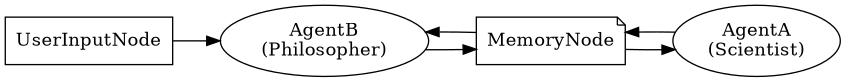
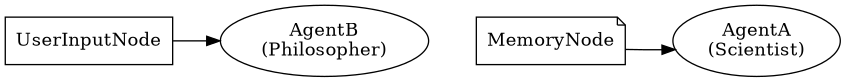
edge "MemoryNode" -> "AgentB (Philosopher)": removed
edge "AgentA (Scientist)" -> "MemoryNode": removed
edge "AgentB (Philosopher)" -> "MemoryNode": removed
